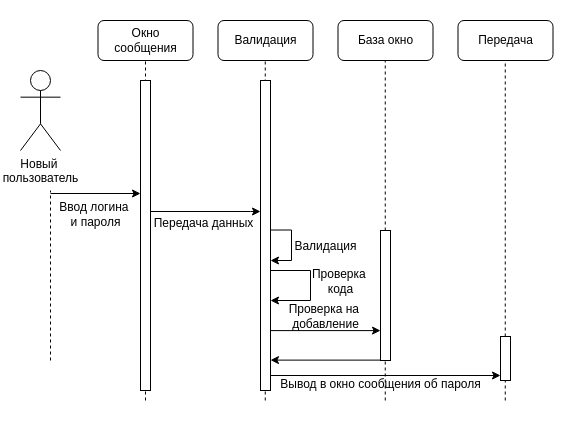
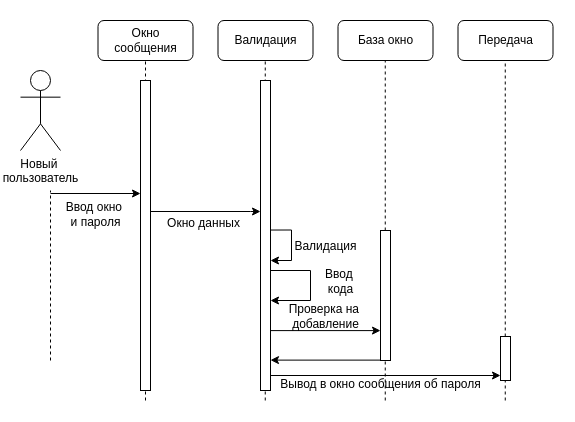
node "Ввод логина и пароля": label "Ввод логина и пароля" -> "Ввод окно и пароля"
node "Передача данных": label "Передача данных" -> "Окно данных"
node "Проверка кода": label "Проверка кода" -> "Ввод кода"
